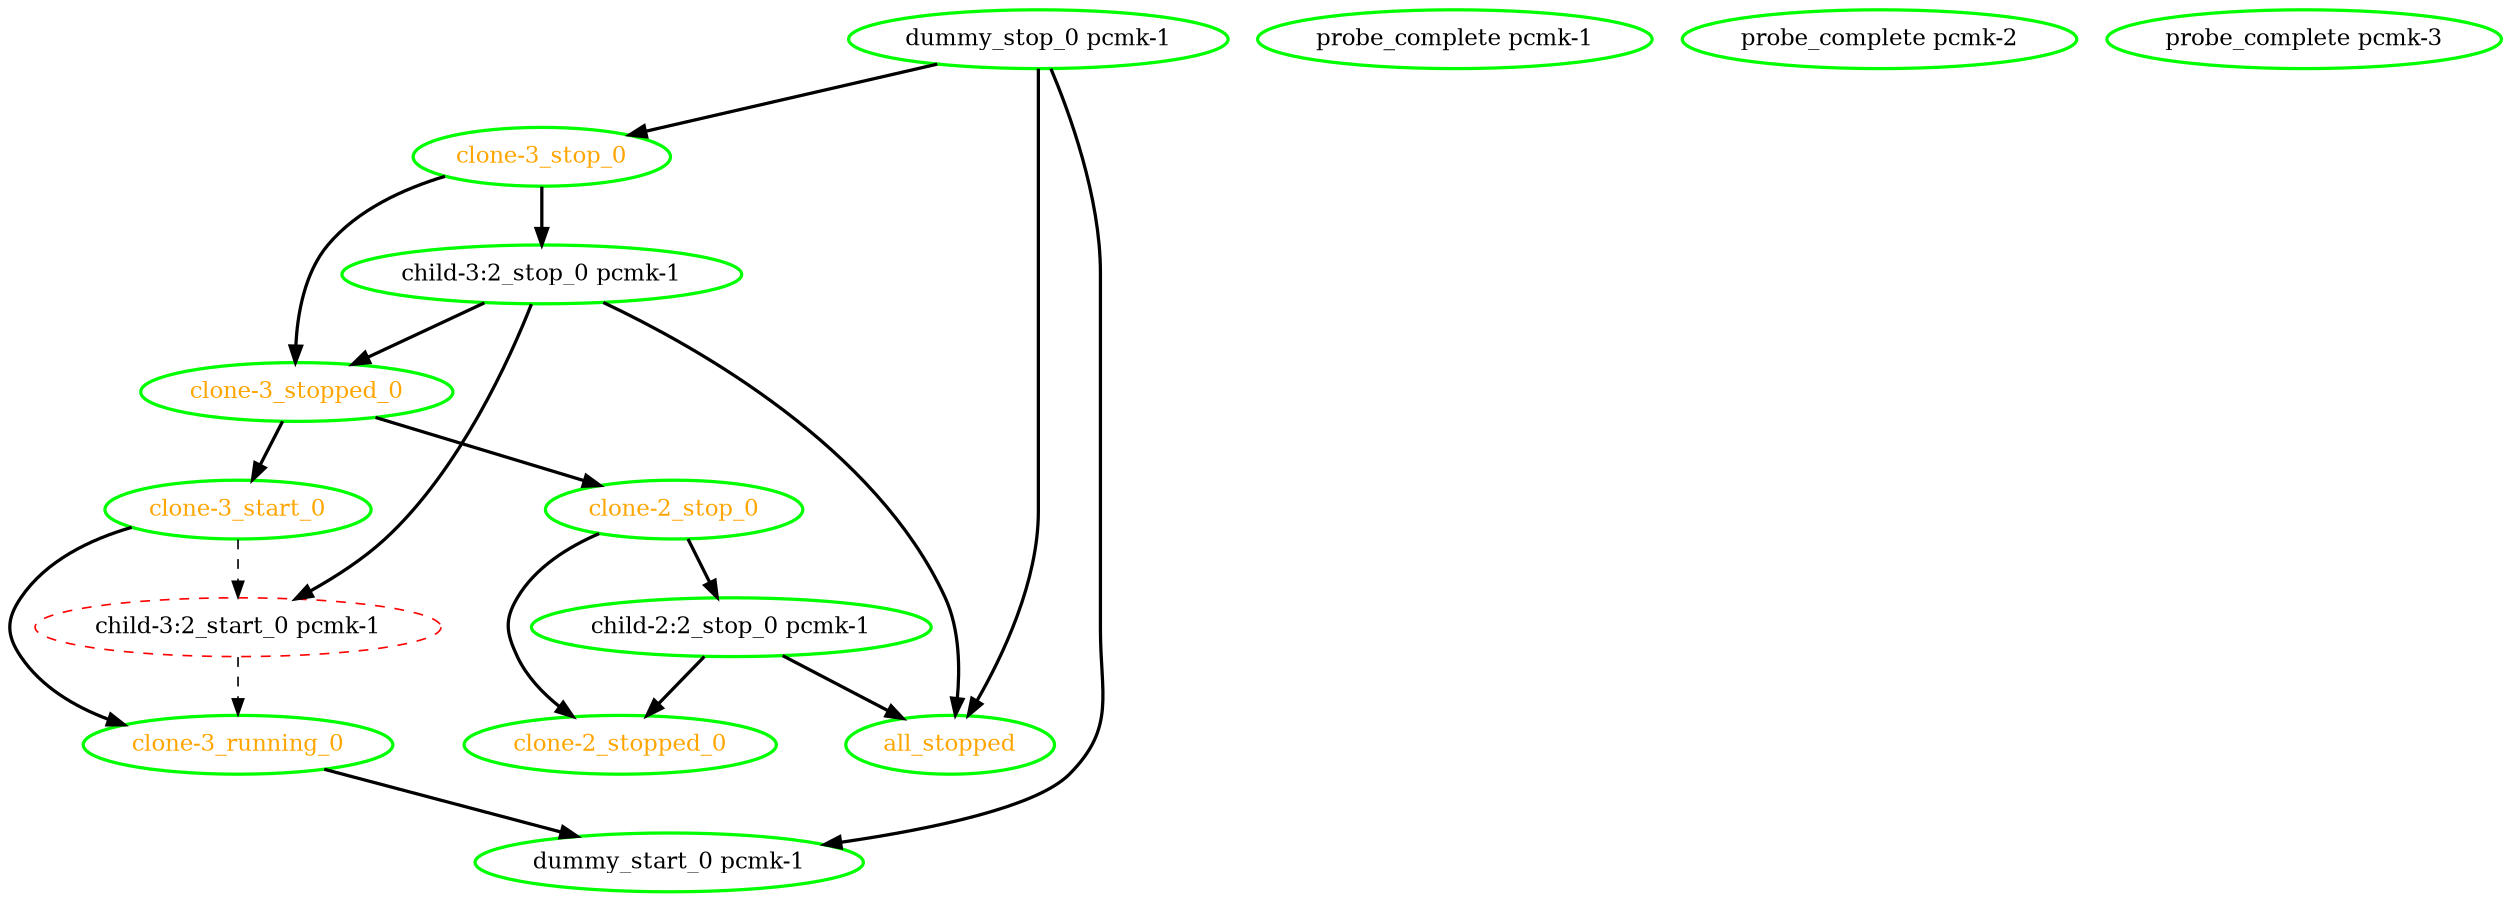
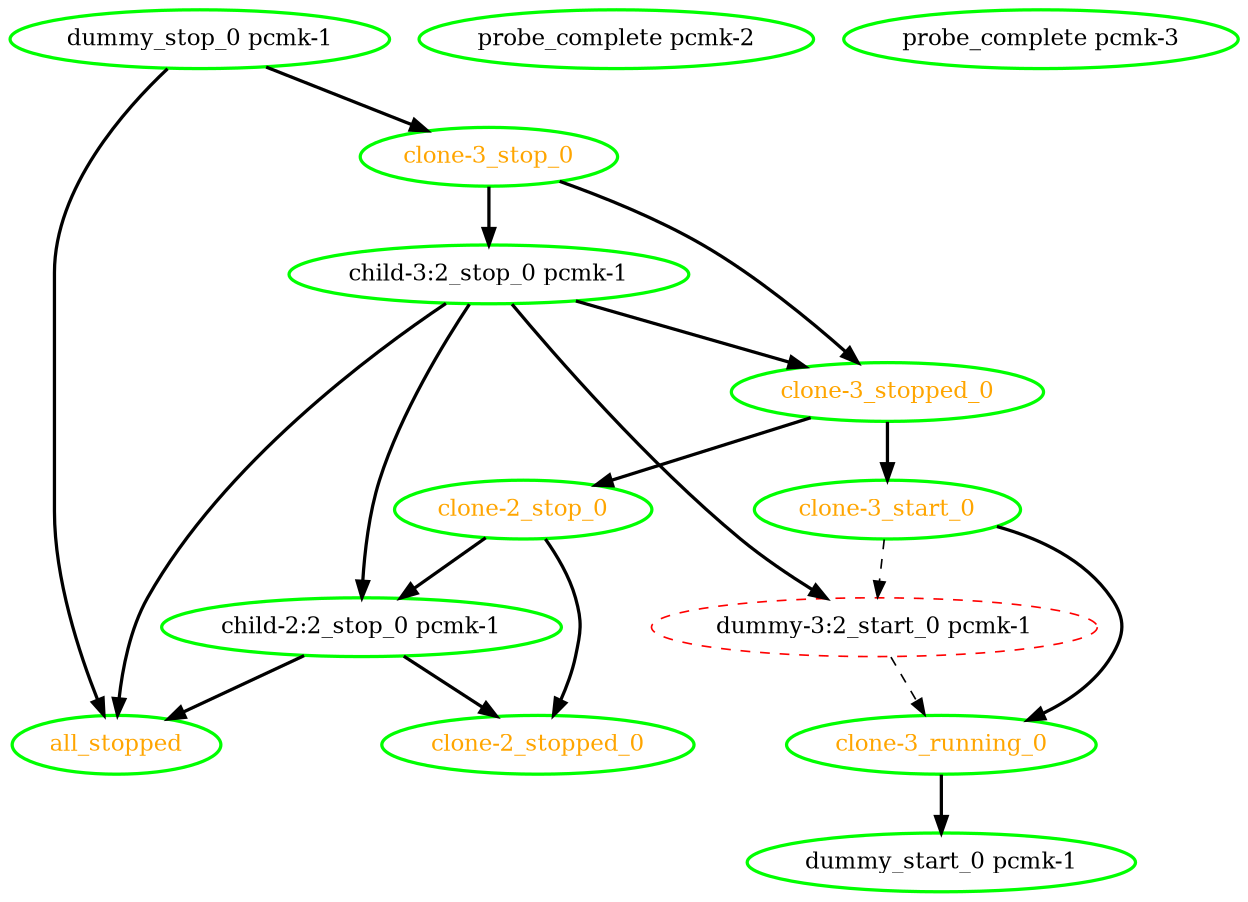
node "probe_complete pcmk-1": removed
edge "child-3:2_stop_0 pcmk-1" -> "child-2:2_stop_0 pcmk-1": added
edge "dummy_stop_0 pcmk-1" -> "dummy_start_0 pcmk-1": removed
node "child-3:2_start_0 pcmk-1": label "child-3:2_start_0 pcmk-1" -> "dummy-3:2_start_0 pcmk-1"
